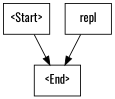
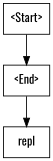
edge "repl" -> "<End>": reversed
